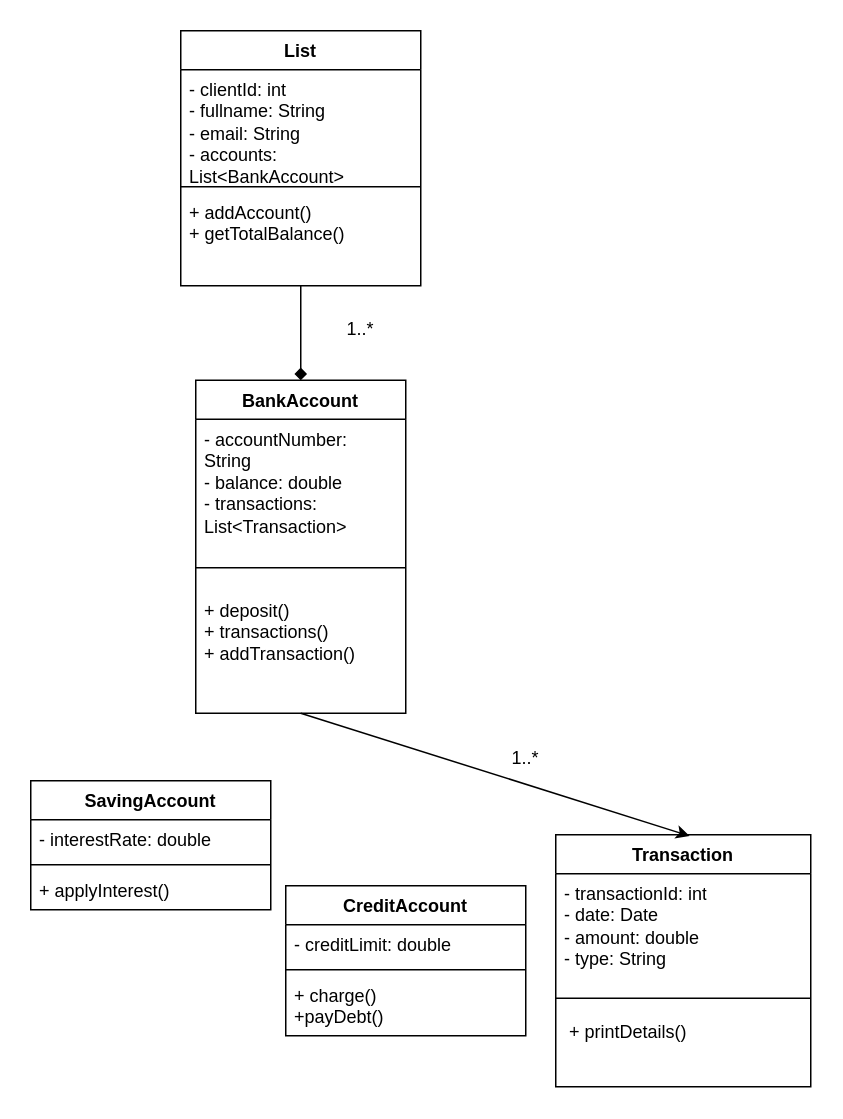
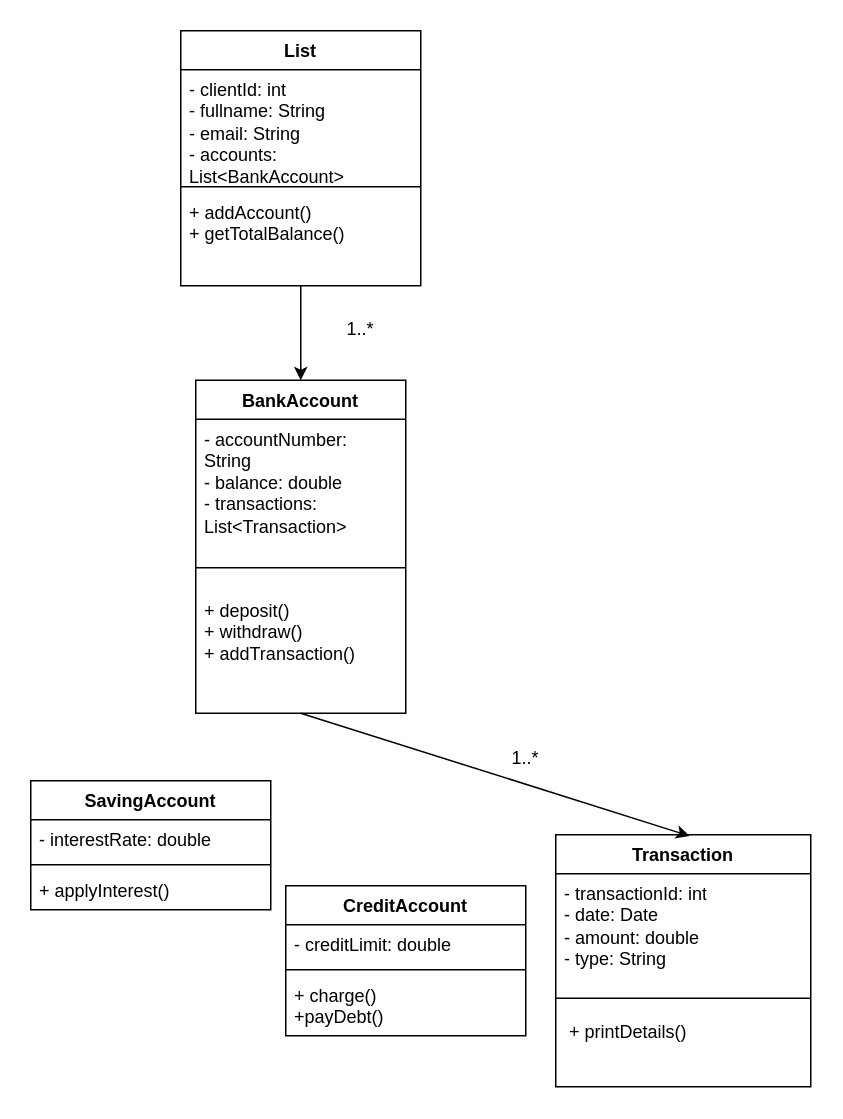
edge "List" -> "BankAccount": arrowhead diamond -> classic
node "+ deposit() + transactions() + addTransaction()": label "+ deposit() + transactions() + addTransaction()" -> "+ deposit() + withdraw() + addTransaction()"
